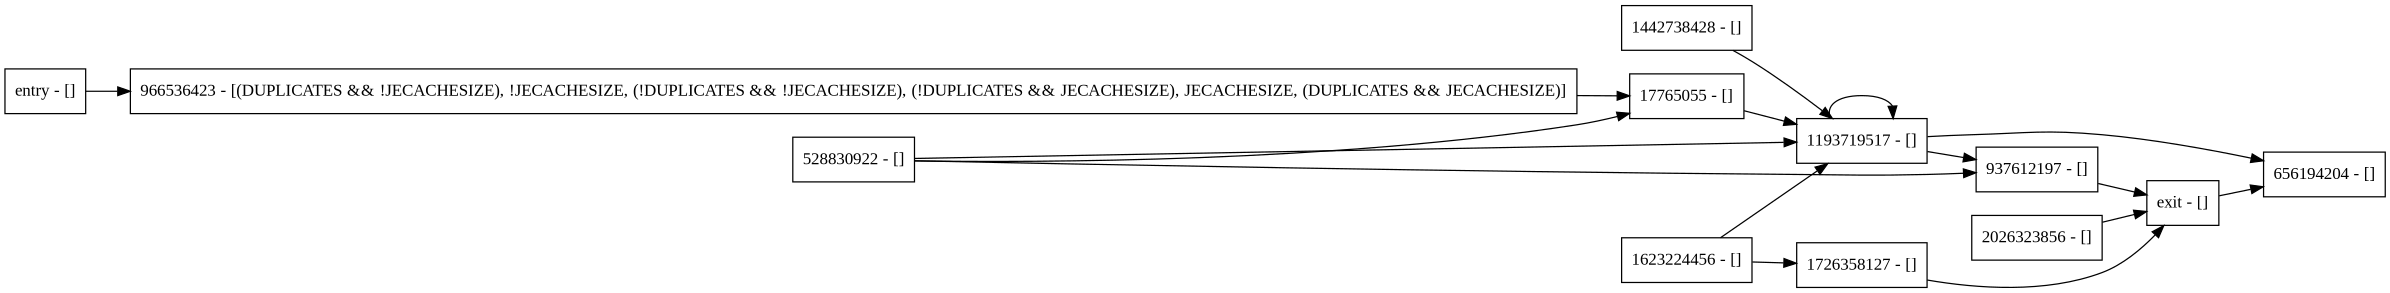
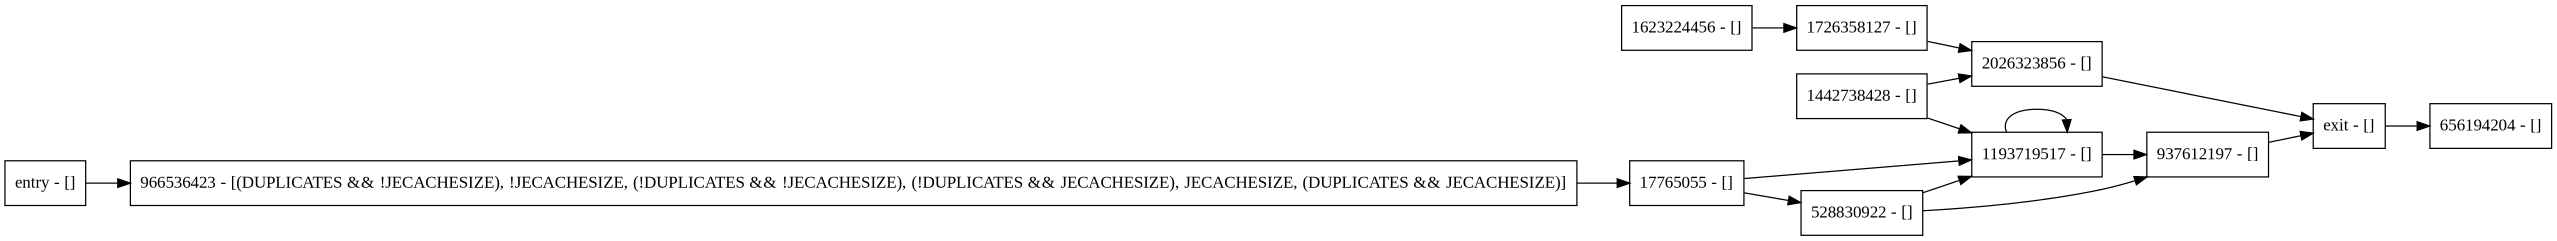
edge "1442738428 - []" -> "2026323856 - []": added
edge "1193719517 - []" -> "656194204 - []": removed
edge "528830922 - []" -> "17765055 - []": reversed
edge "1623224456 - []" -> "1193719517 - []": removed
edge "1726358127 - []" -> "exit - []": now "1726358127 - []" -> "2026323856 - []"
